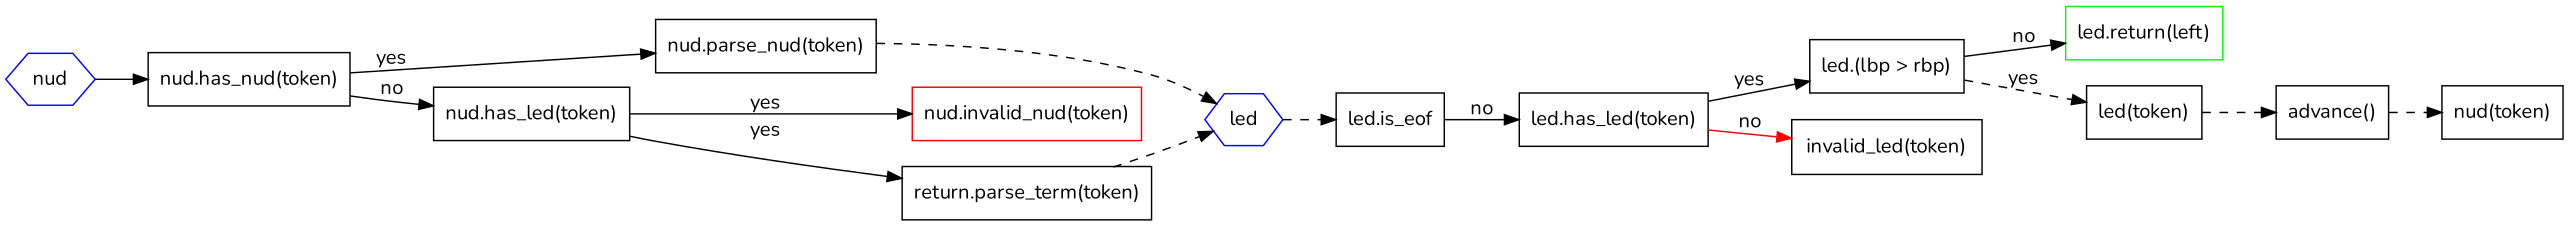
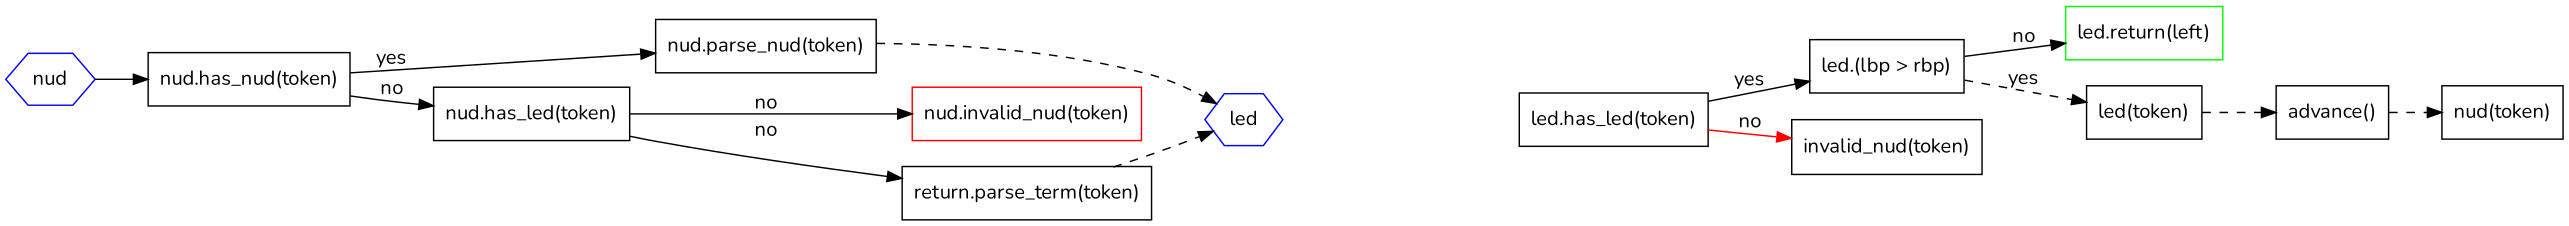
edge "nud.has_led(token)" -> "nud.invalid_nud(token)": label "yes" -> "no"
node "led.is_eof": removed
edge "nud.has_led(token)" -> "return.parse_term(token)": label "yes" -> "no"
node "invalid_led(token)": label "invalid_led(token)" -> "invalid_nud(token)"
